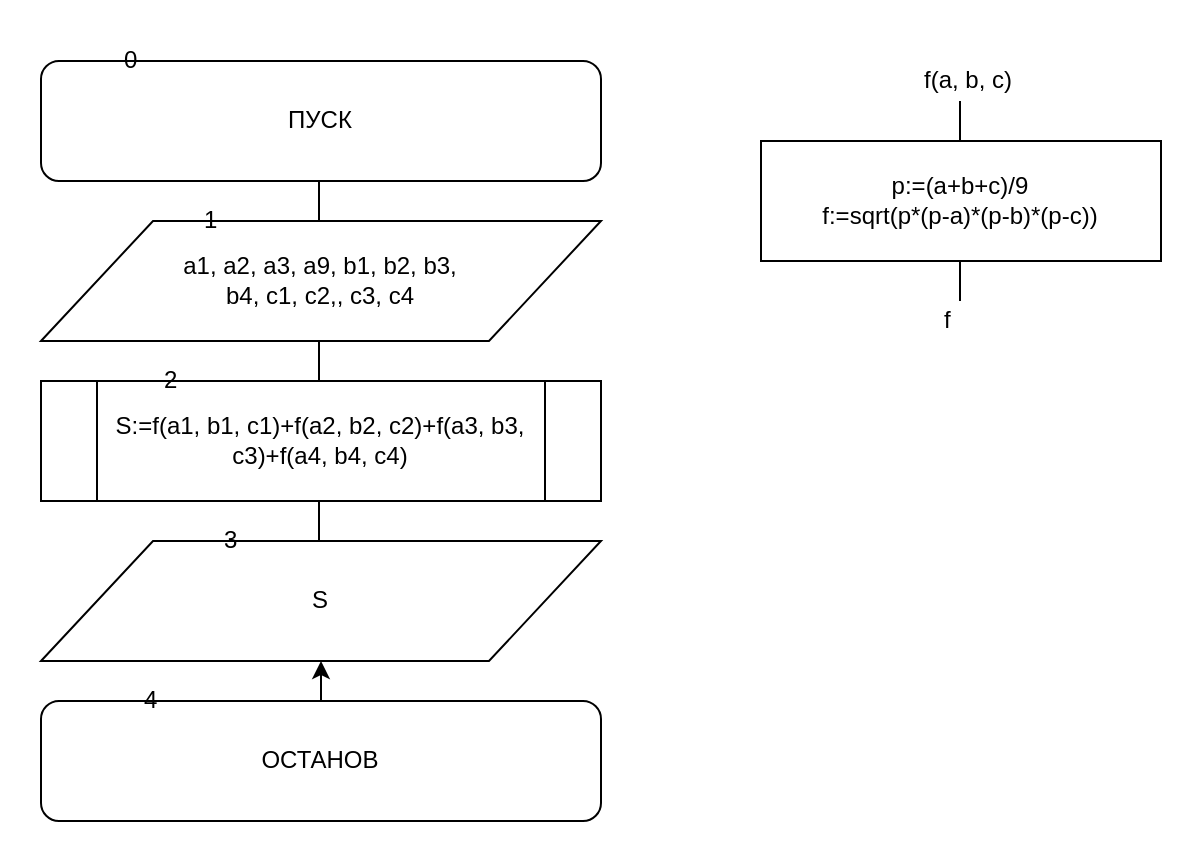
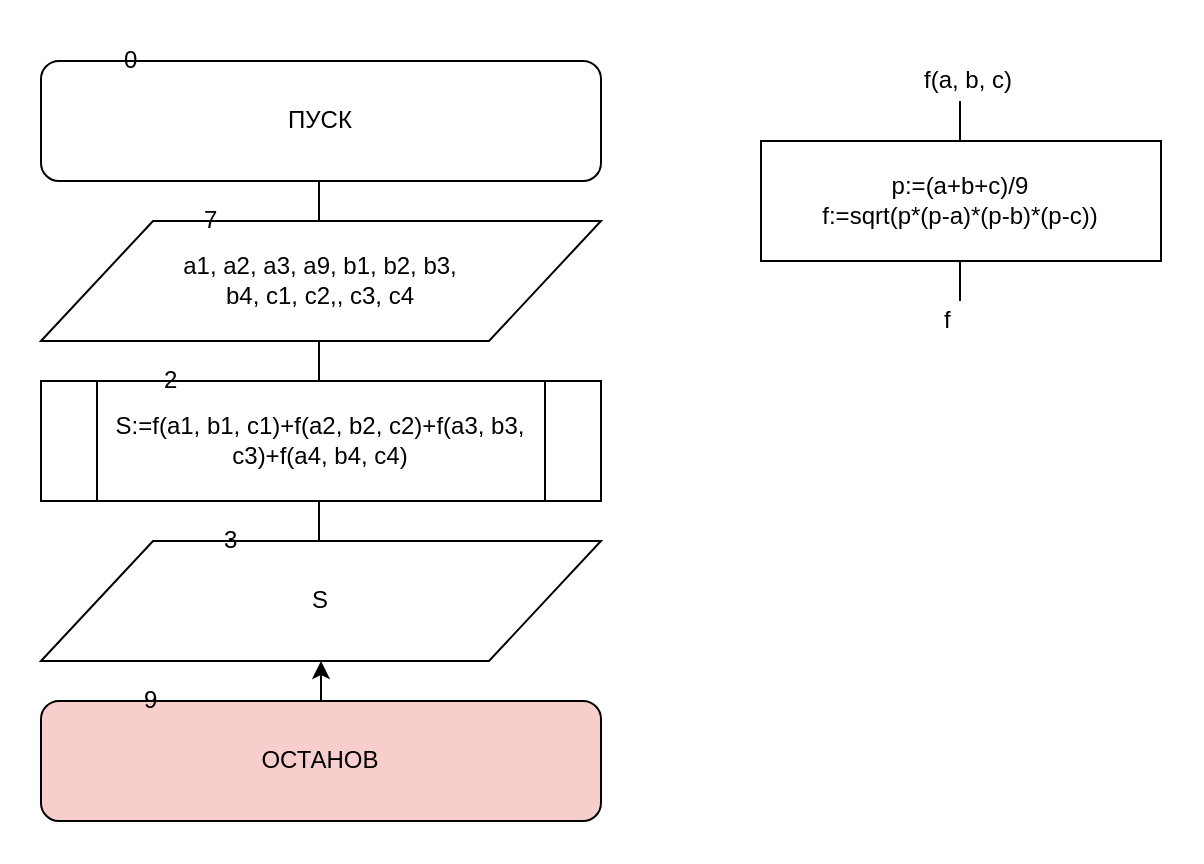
node "1": label "1" -> "7"
node "4": label "4" -> "9"
node "ОСТАНОВ": fillcolor #ffffff -> #f8cecc
